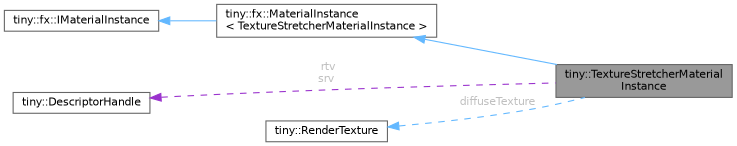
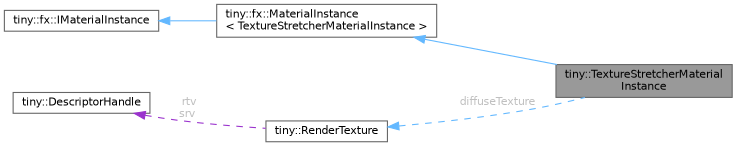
edge "tiny::TextureStretcherMaterial Instance" -> "tiny::DescriptorHandle": now "tiny::RenderTexture" -> "tiny::DescriptorHandle"
